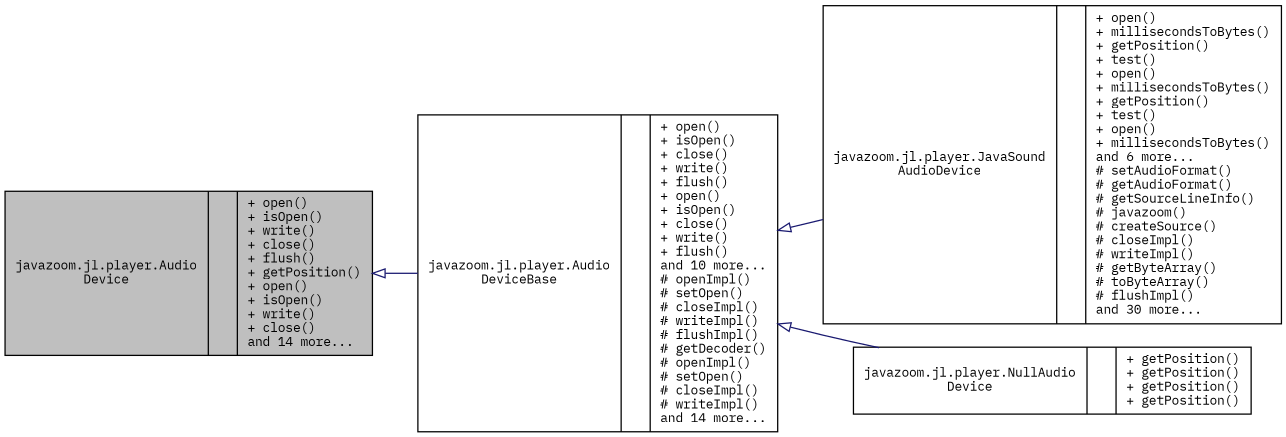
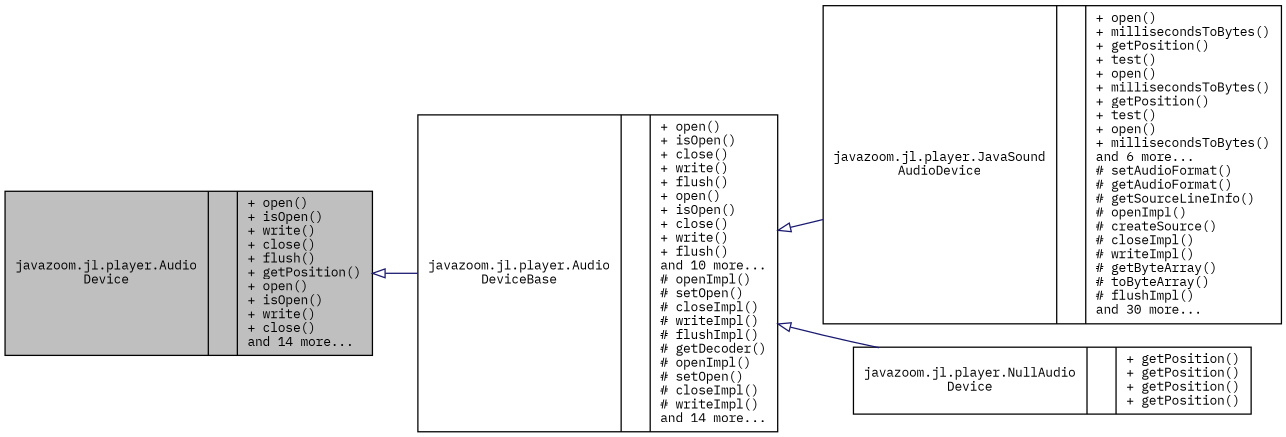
node "javazoom.jl.player.JavaSound": text "# javazoom()" -> "# openImpl()"
